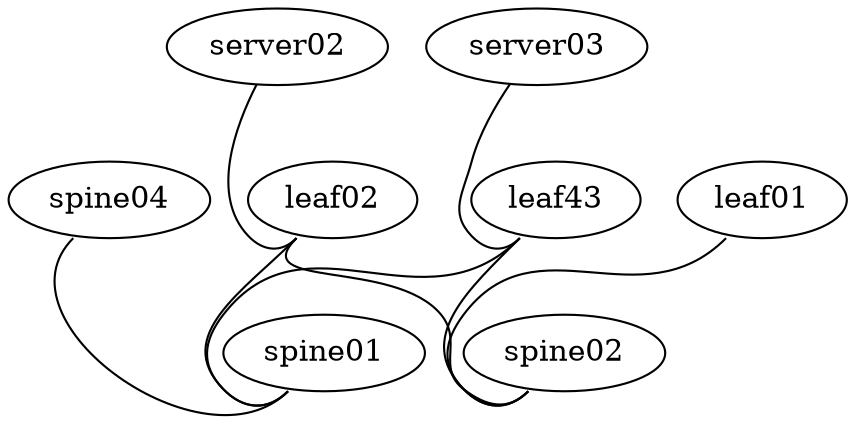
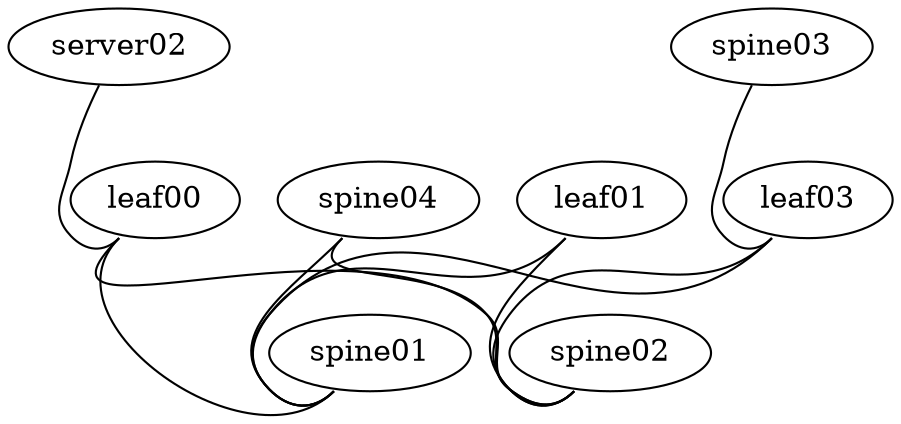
node "server03": label "server03" -> "spine03"
node "leaf02": label "leaf02" -> "leaf00"
node "leaf43": label "leaf43" -> "leaf03"
edge "leaf01" -- "spine01": added
edge "spine04" -- "spine02": added
